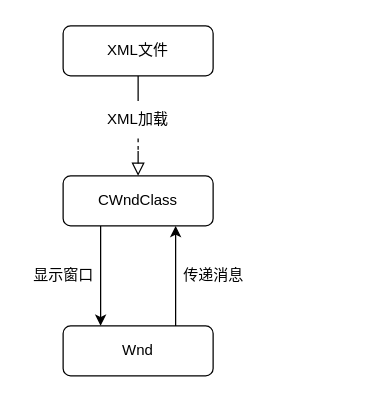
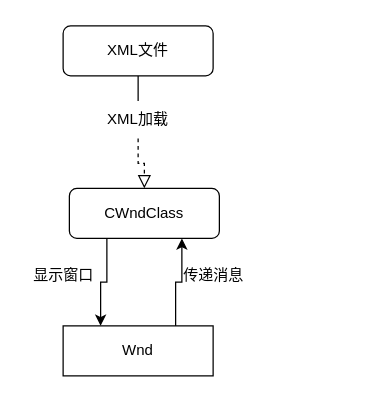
node "CWndClass": moved (138, 201) -> (144, 213)
node "Wnd": shape rounded rectangle -> rectangle
